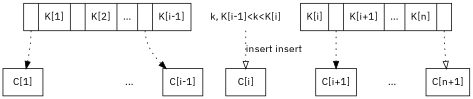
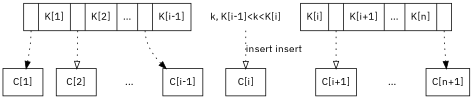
edge "K[i]" -> "C[i+1]": arrowhead normal -> onormal
edge "K[i]" -> "C[n+1]": arrowhead onormal -> normal
node "C[2]": added
